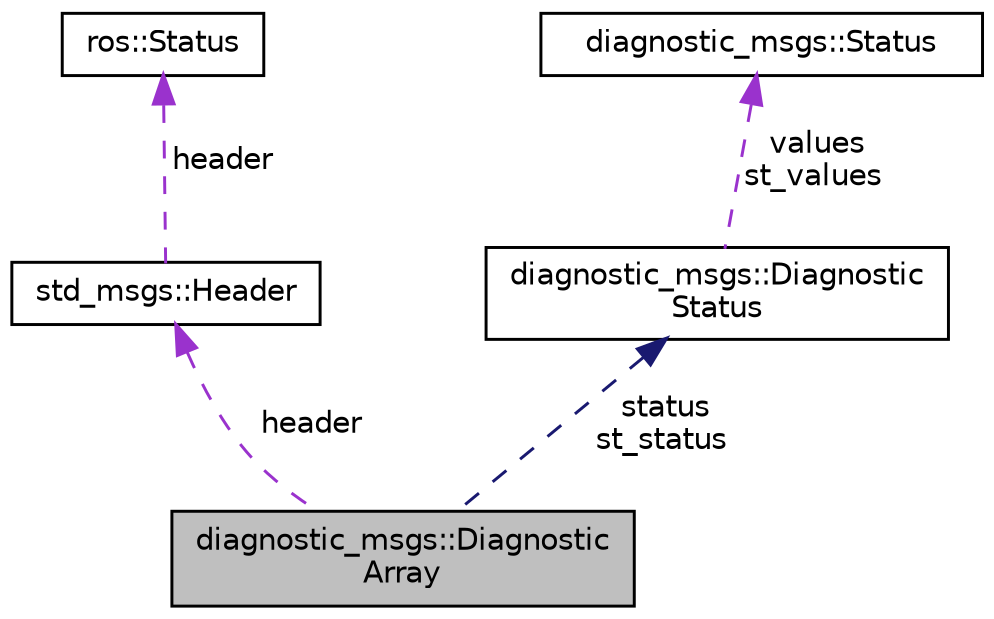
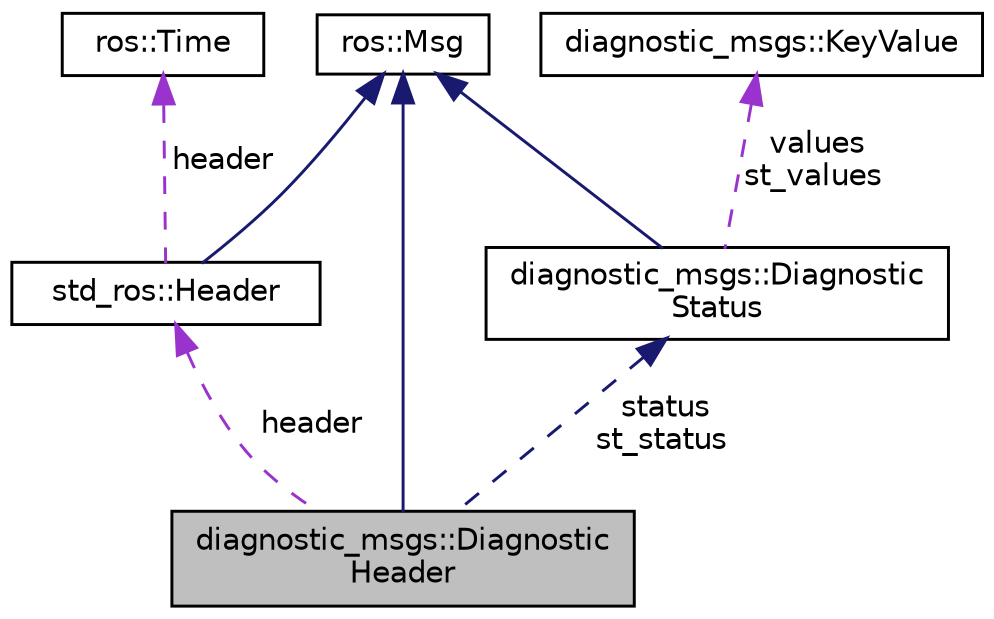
node "ros::Status": label "ros::Status" -> "ros::Time"
node "ros::Msg": added
node "diagnostic_msgs::Status": label "diagnostic_msgs::Status" -> "diagnostic_msgs::KeyValue"
node "std_msgs::Header": label "std_msgs::Header" -> "std_ros::Header"
node "diagnostic_msgs::Diagnostic Array": label "diagnostic_msgs::Diagnostic Array" -> "diagnostic_msgs::Diagnostic Header"
